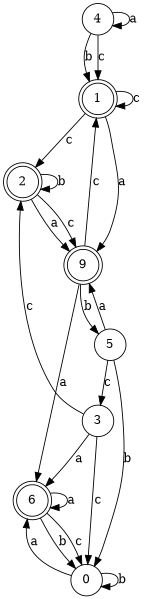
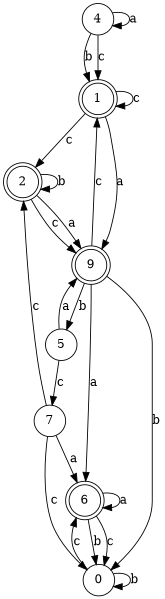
node "3": label "3" -> "7"
edge "5" -> "0": now "9" -> "0"
edge "0" -> "6": label "a" -> "c"
